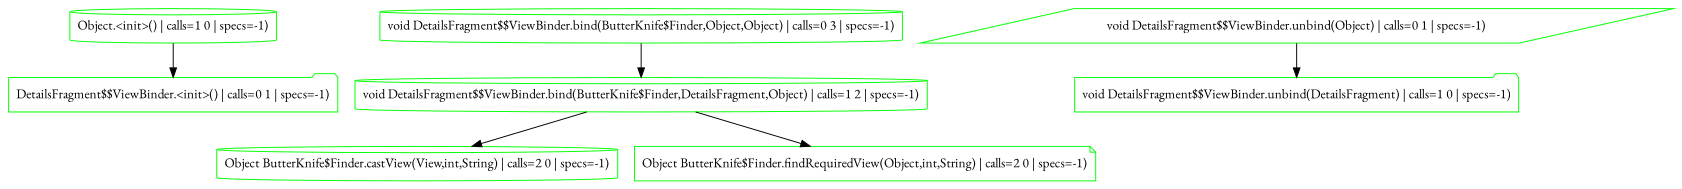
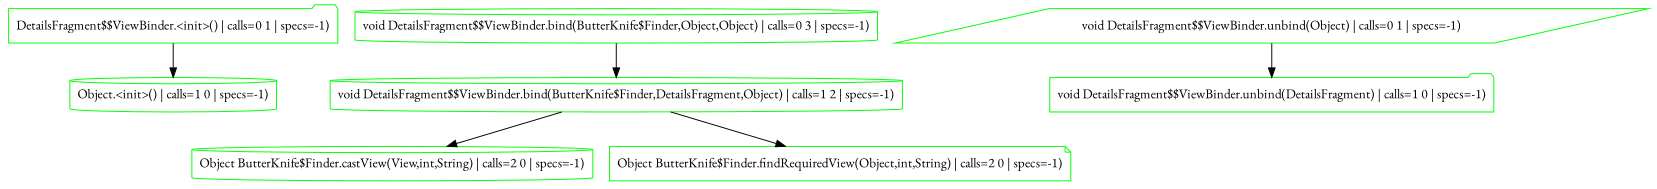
edge "Object.<init>() | calls=1 0 | specs=-1)" -> "DetailsFragment$$ViewBinder.<init>() | calls=0 1 | specs=-1)": reversed
